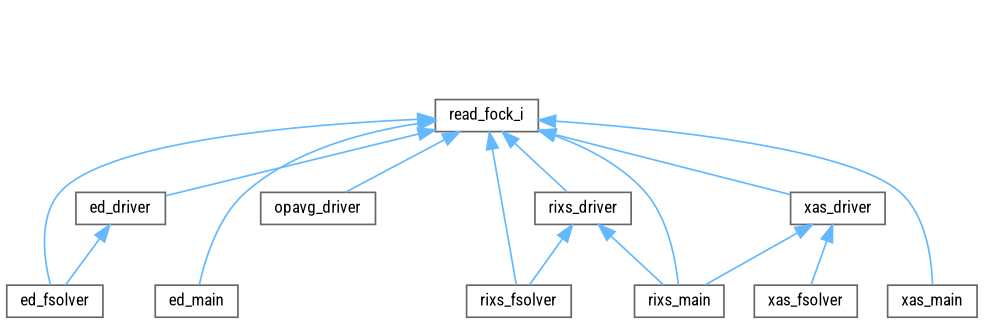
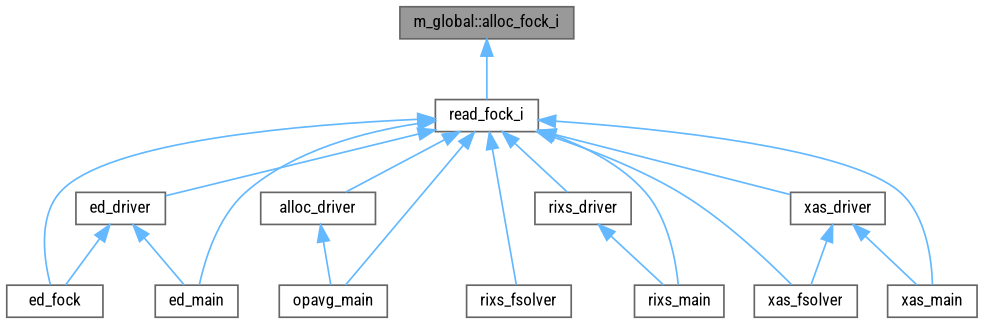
node "m_global::alloc_fock_i": added
edge "xas_fsolver" -> "read_fock_i": added
node "opavg_driver": label "opavg_driver" -> "alloc_driver"
edge "rixs_main" -> "xas_driver": now "xas_main" -> "xas_driver"
edge "ed_main" -> "ed_driver": added
edge "rixs_fsolver" -> "rixs_driver": removed
node "ed_fsolver": label "ed_fsolver" -> "ed_fock"
node "opavg_main": added
